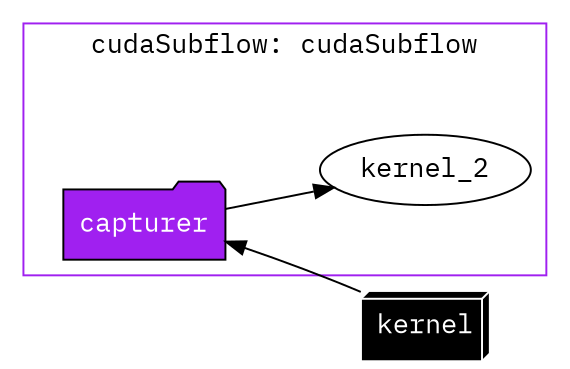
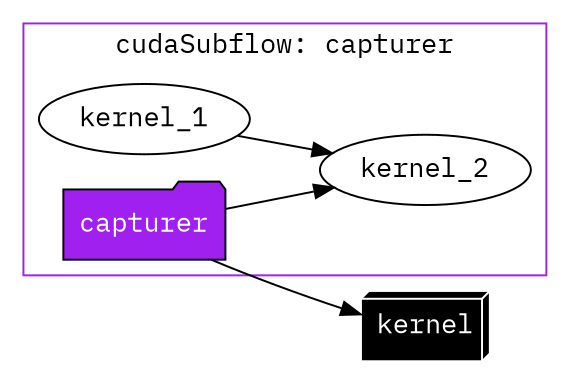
cluster "cudaSubflow: cudaSubflow": label "cudaSubflow: cudaSubflow" -> "cudaSubflow: capturer"
node "kernel_1": added
edge "kernel" -> "capturer": reversed
